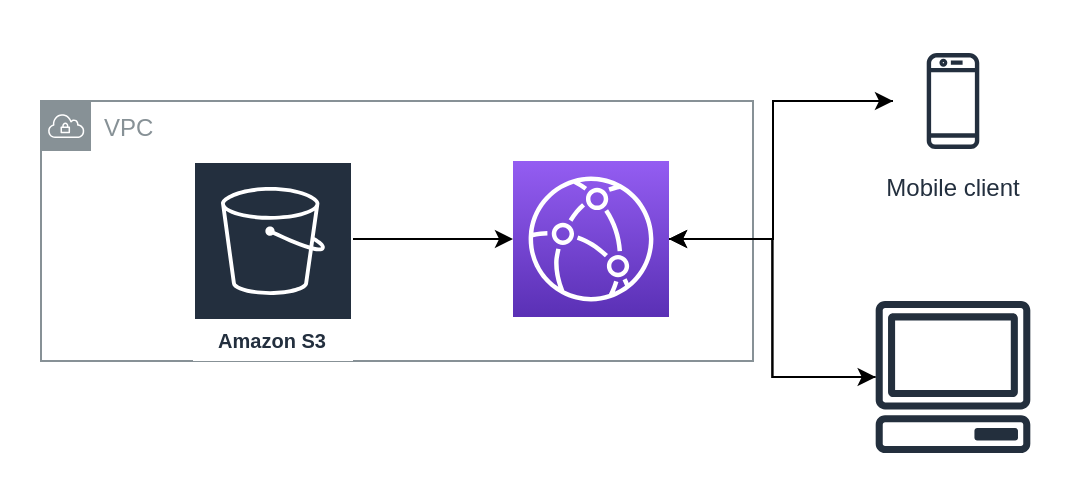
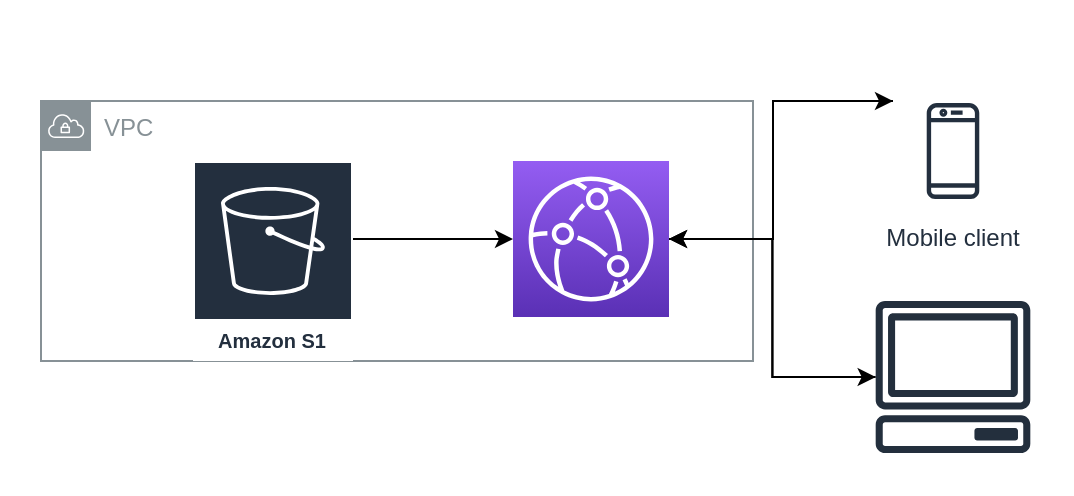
node "Mobile client": moved (953, 101) -> (953, 151)
node "Amazon S3": label "Amazon S3" -> "Amazon S1"
